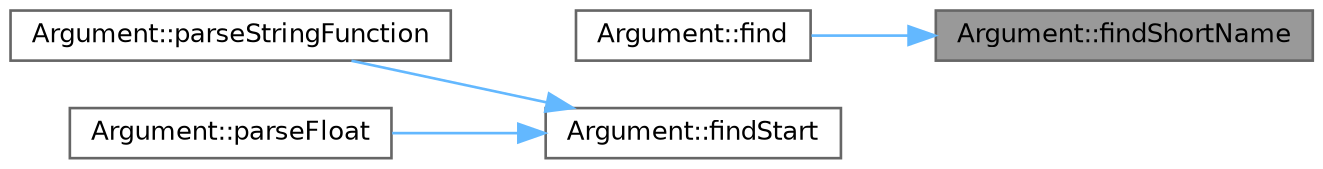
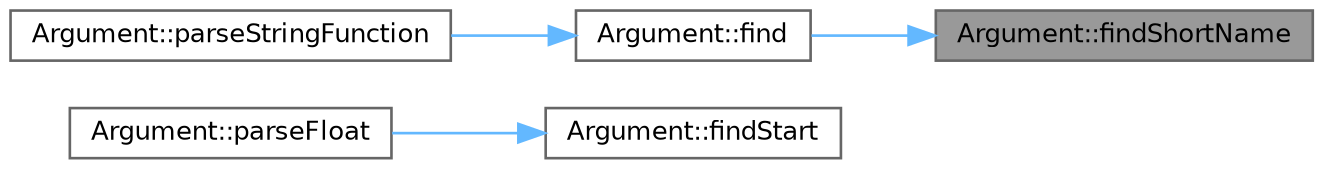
edge "Argument::parseStringFunction" -> "Argument::findStart": now "Argument::parseStringFunction" -> "Argument::find"
